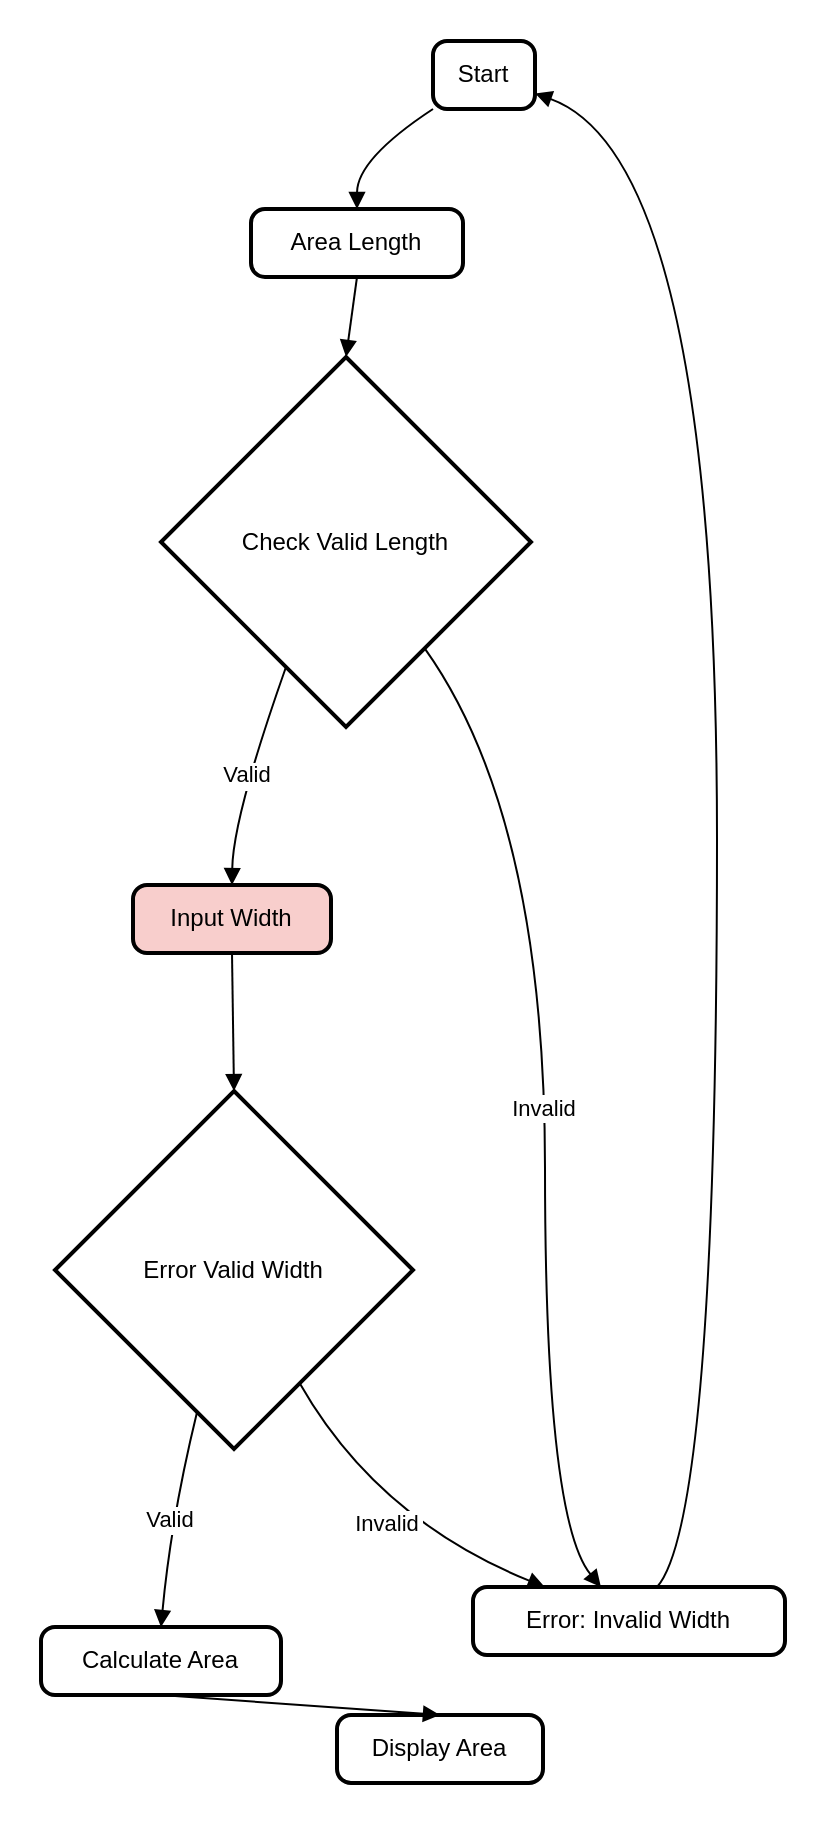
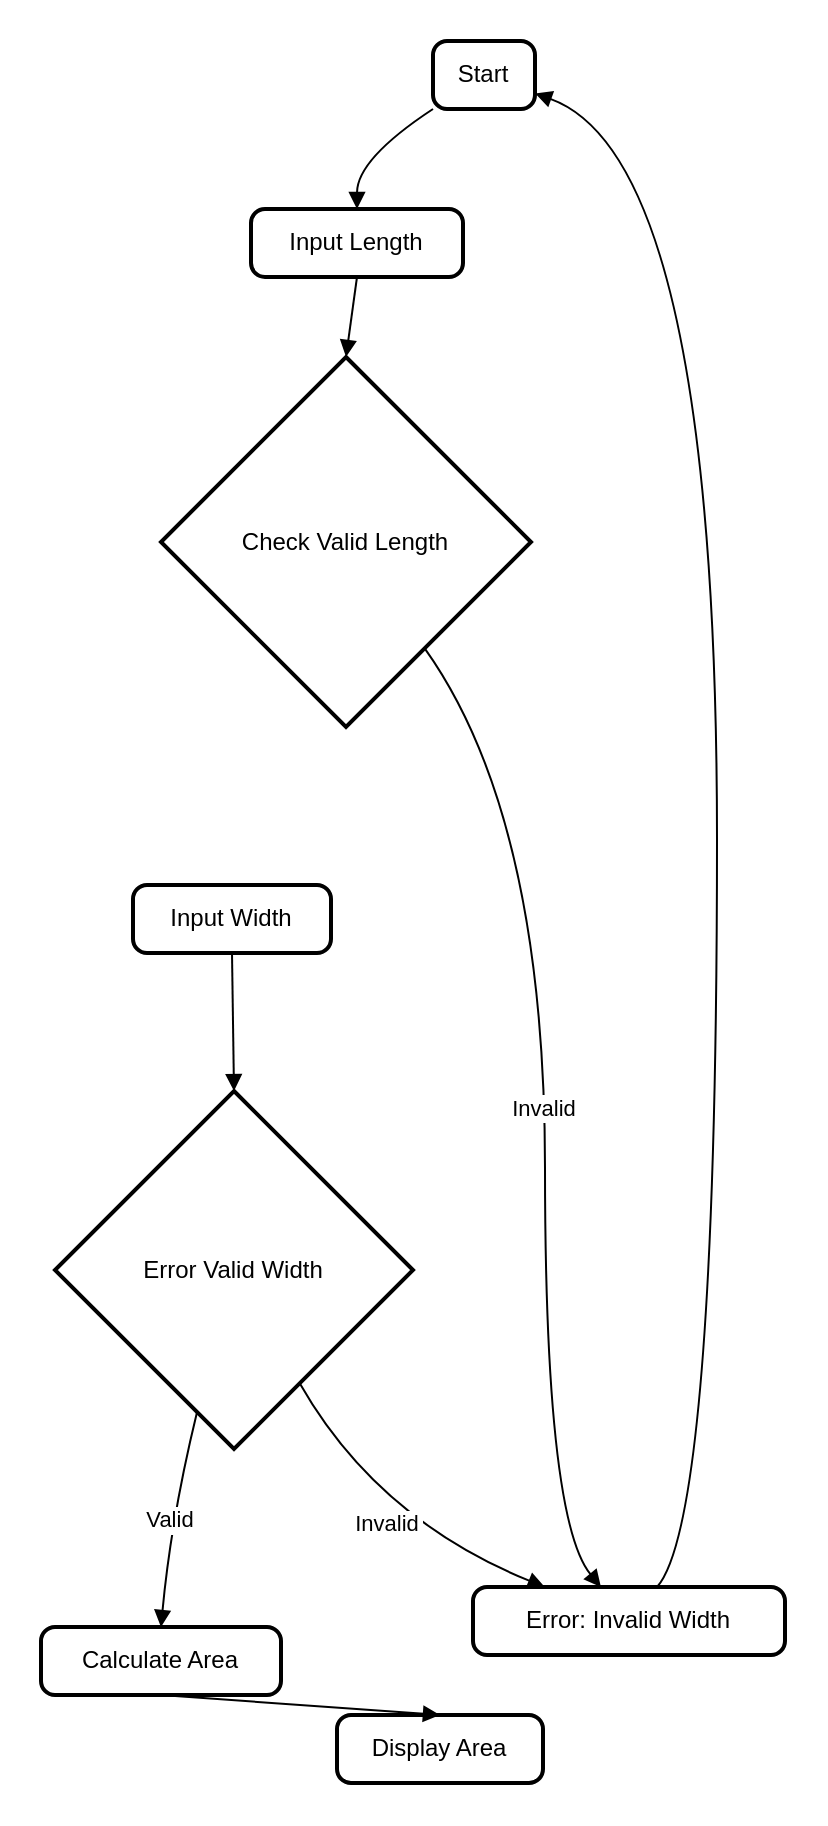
node "Area Length": label "Area Length" -> "Input Length"
edge "Check Valid Length" -> "Input Width": removed, label "Valid"
node "Input Width": fillcolor #f8cecc -> #ffffff
